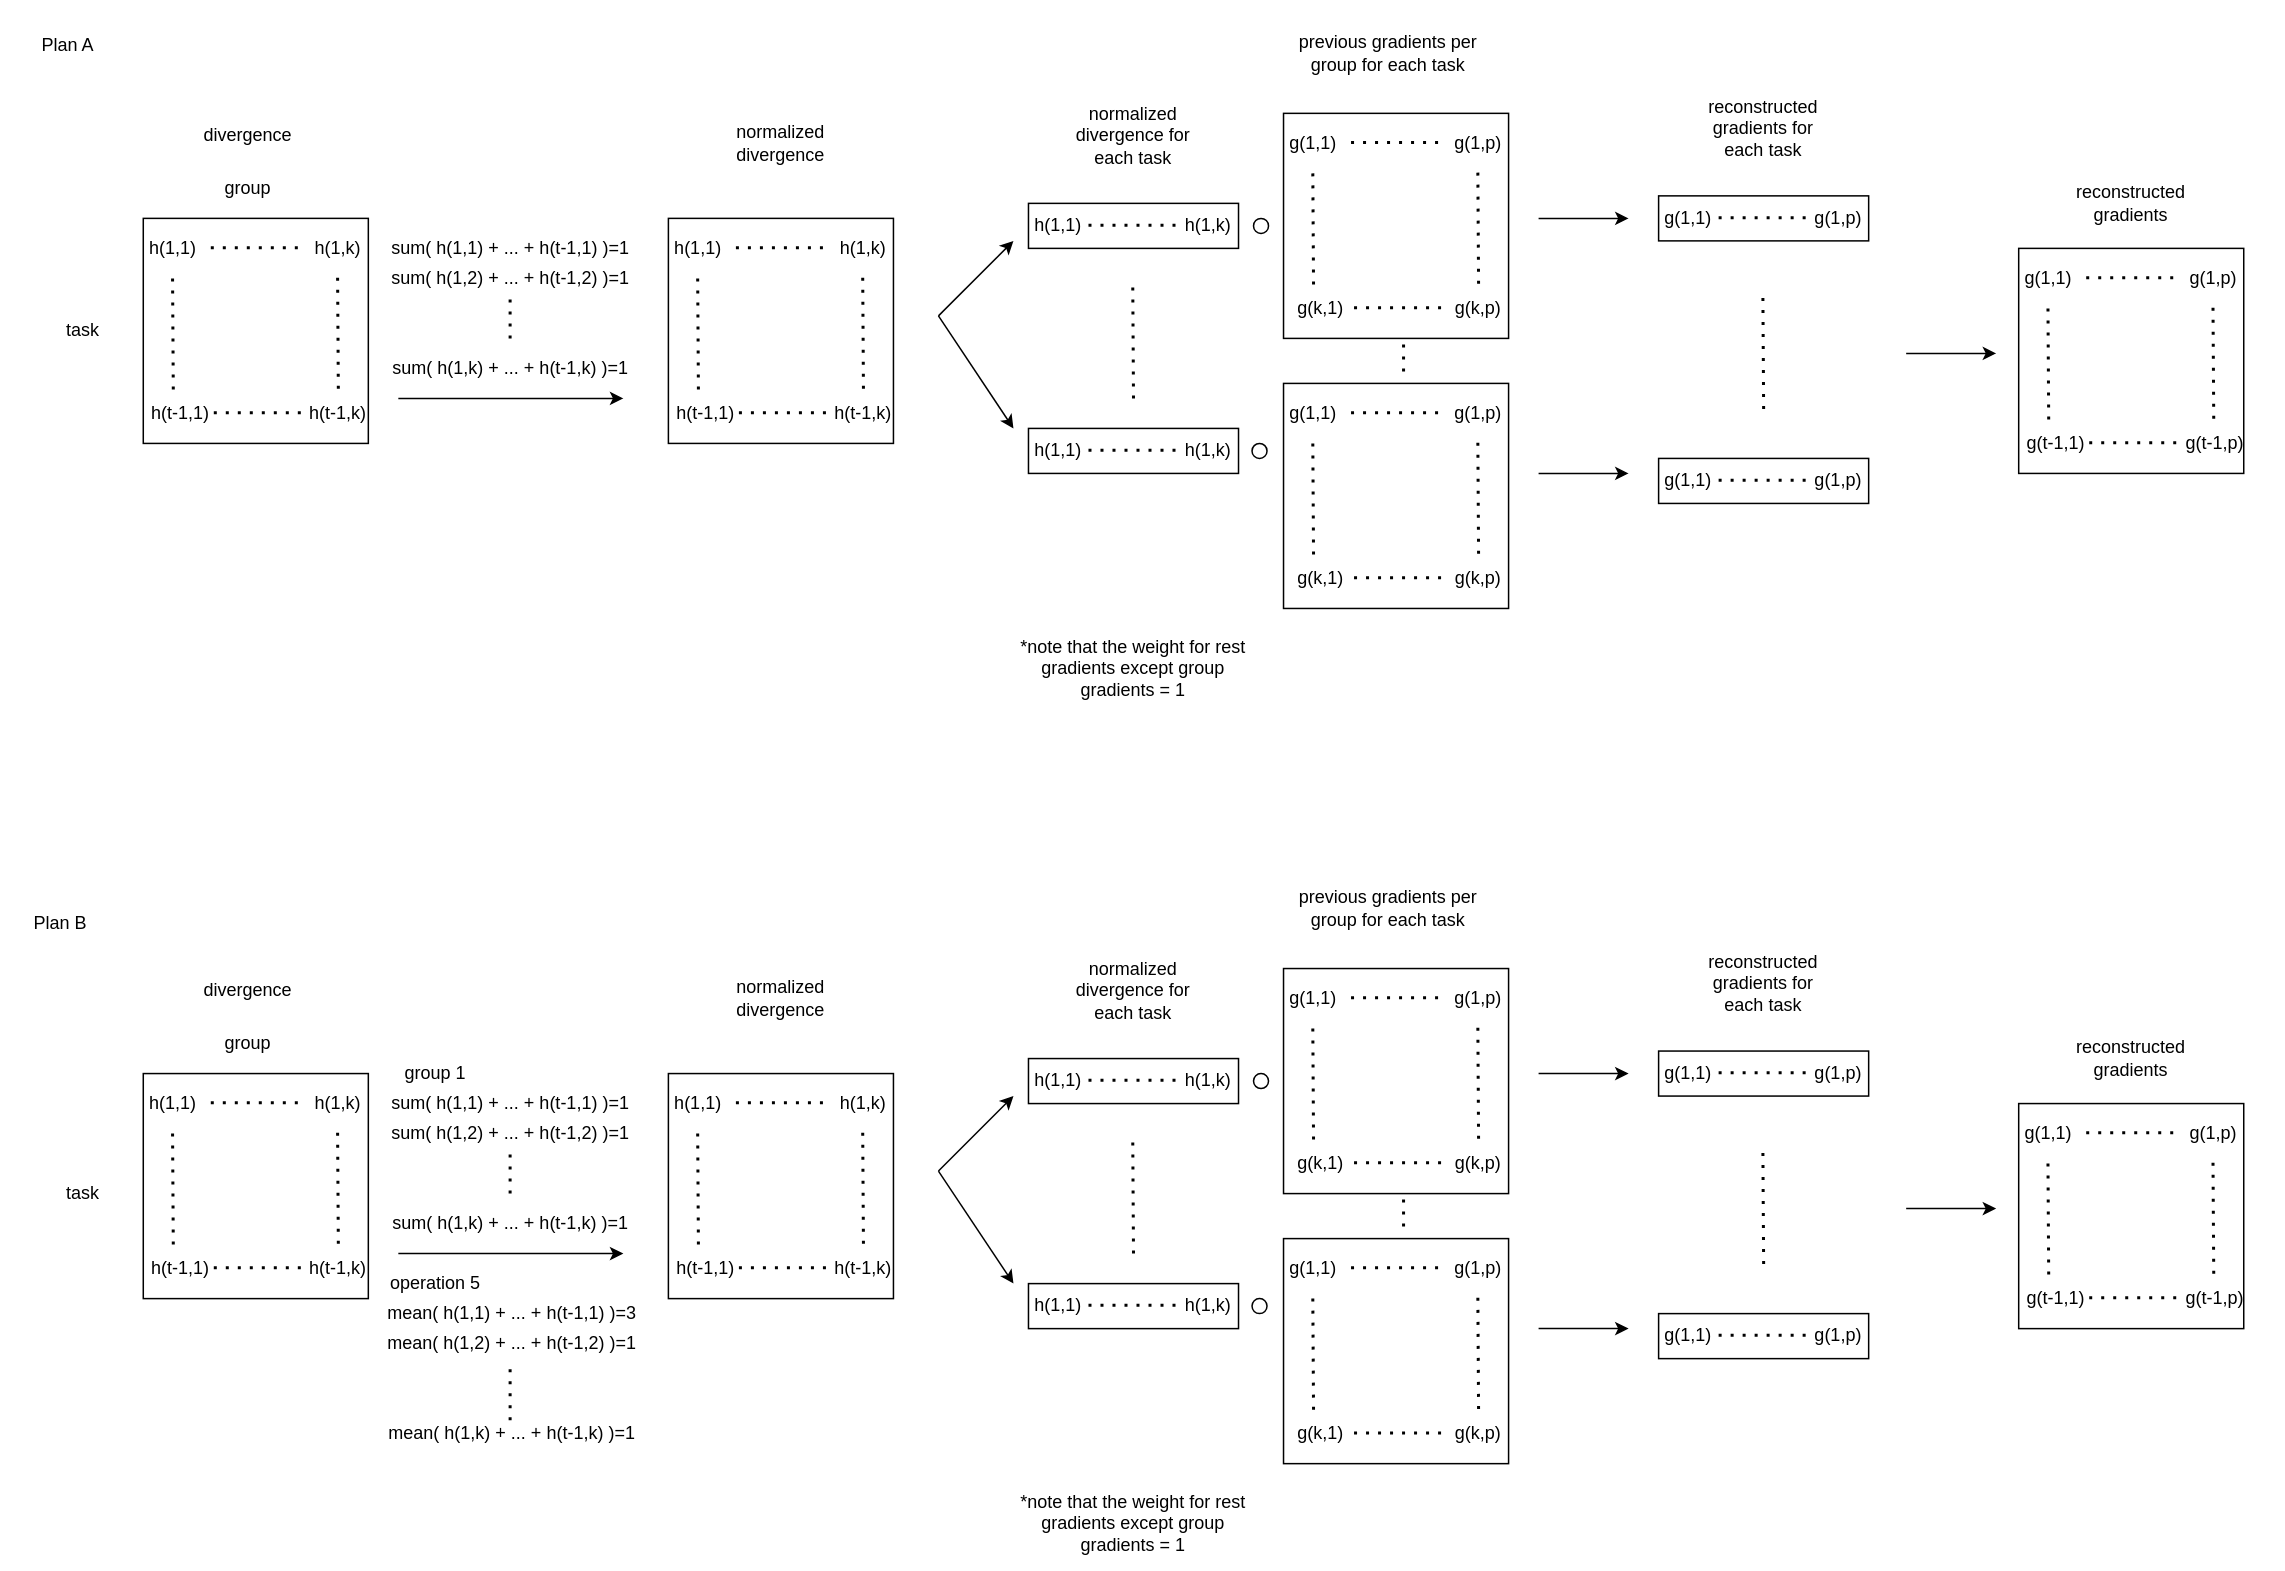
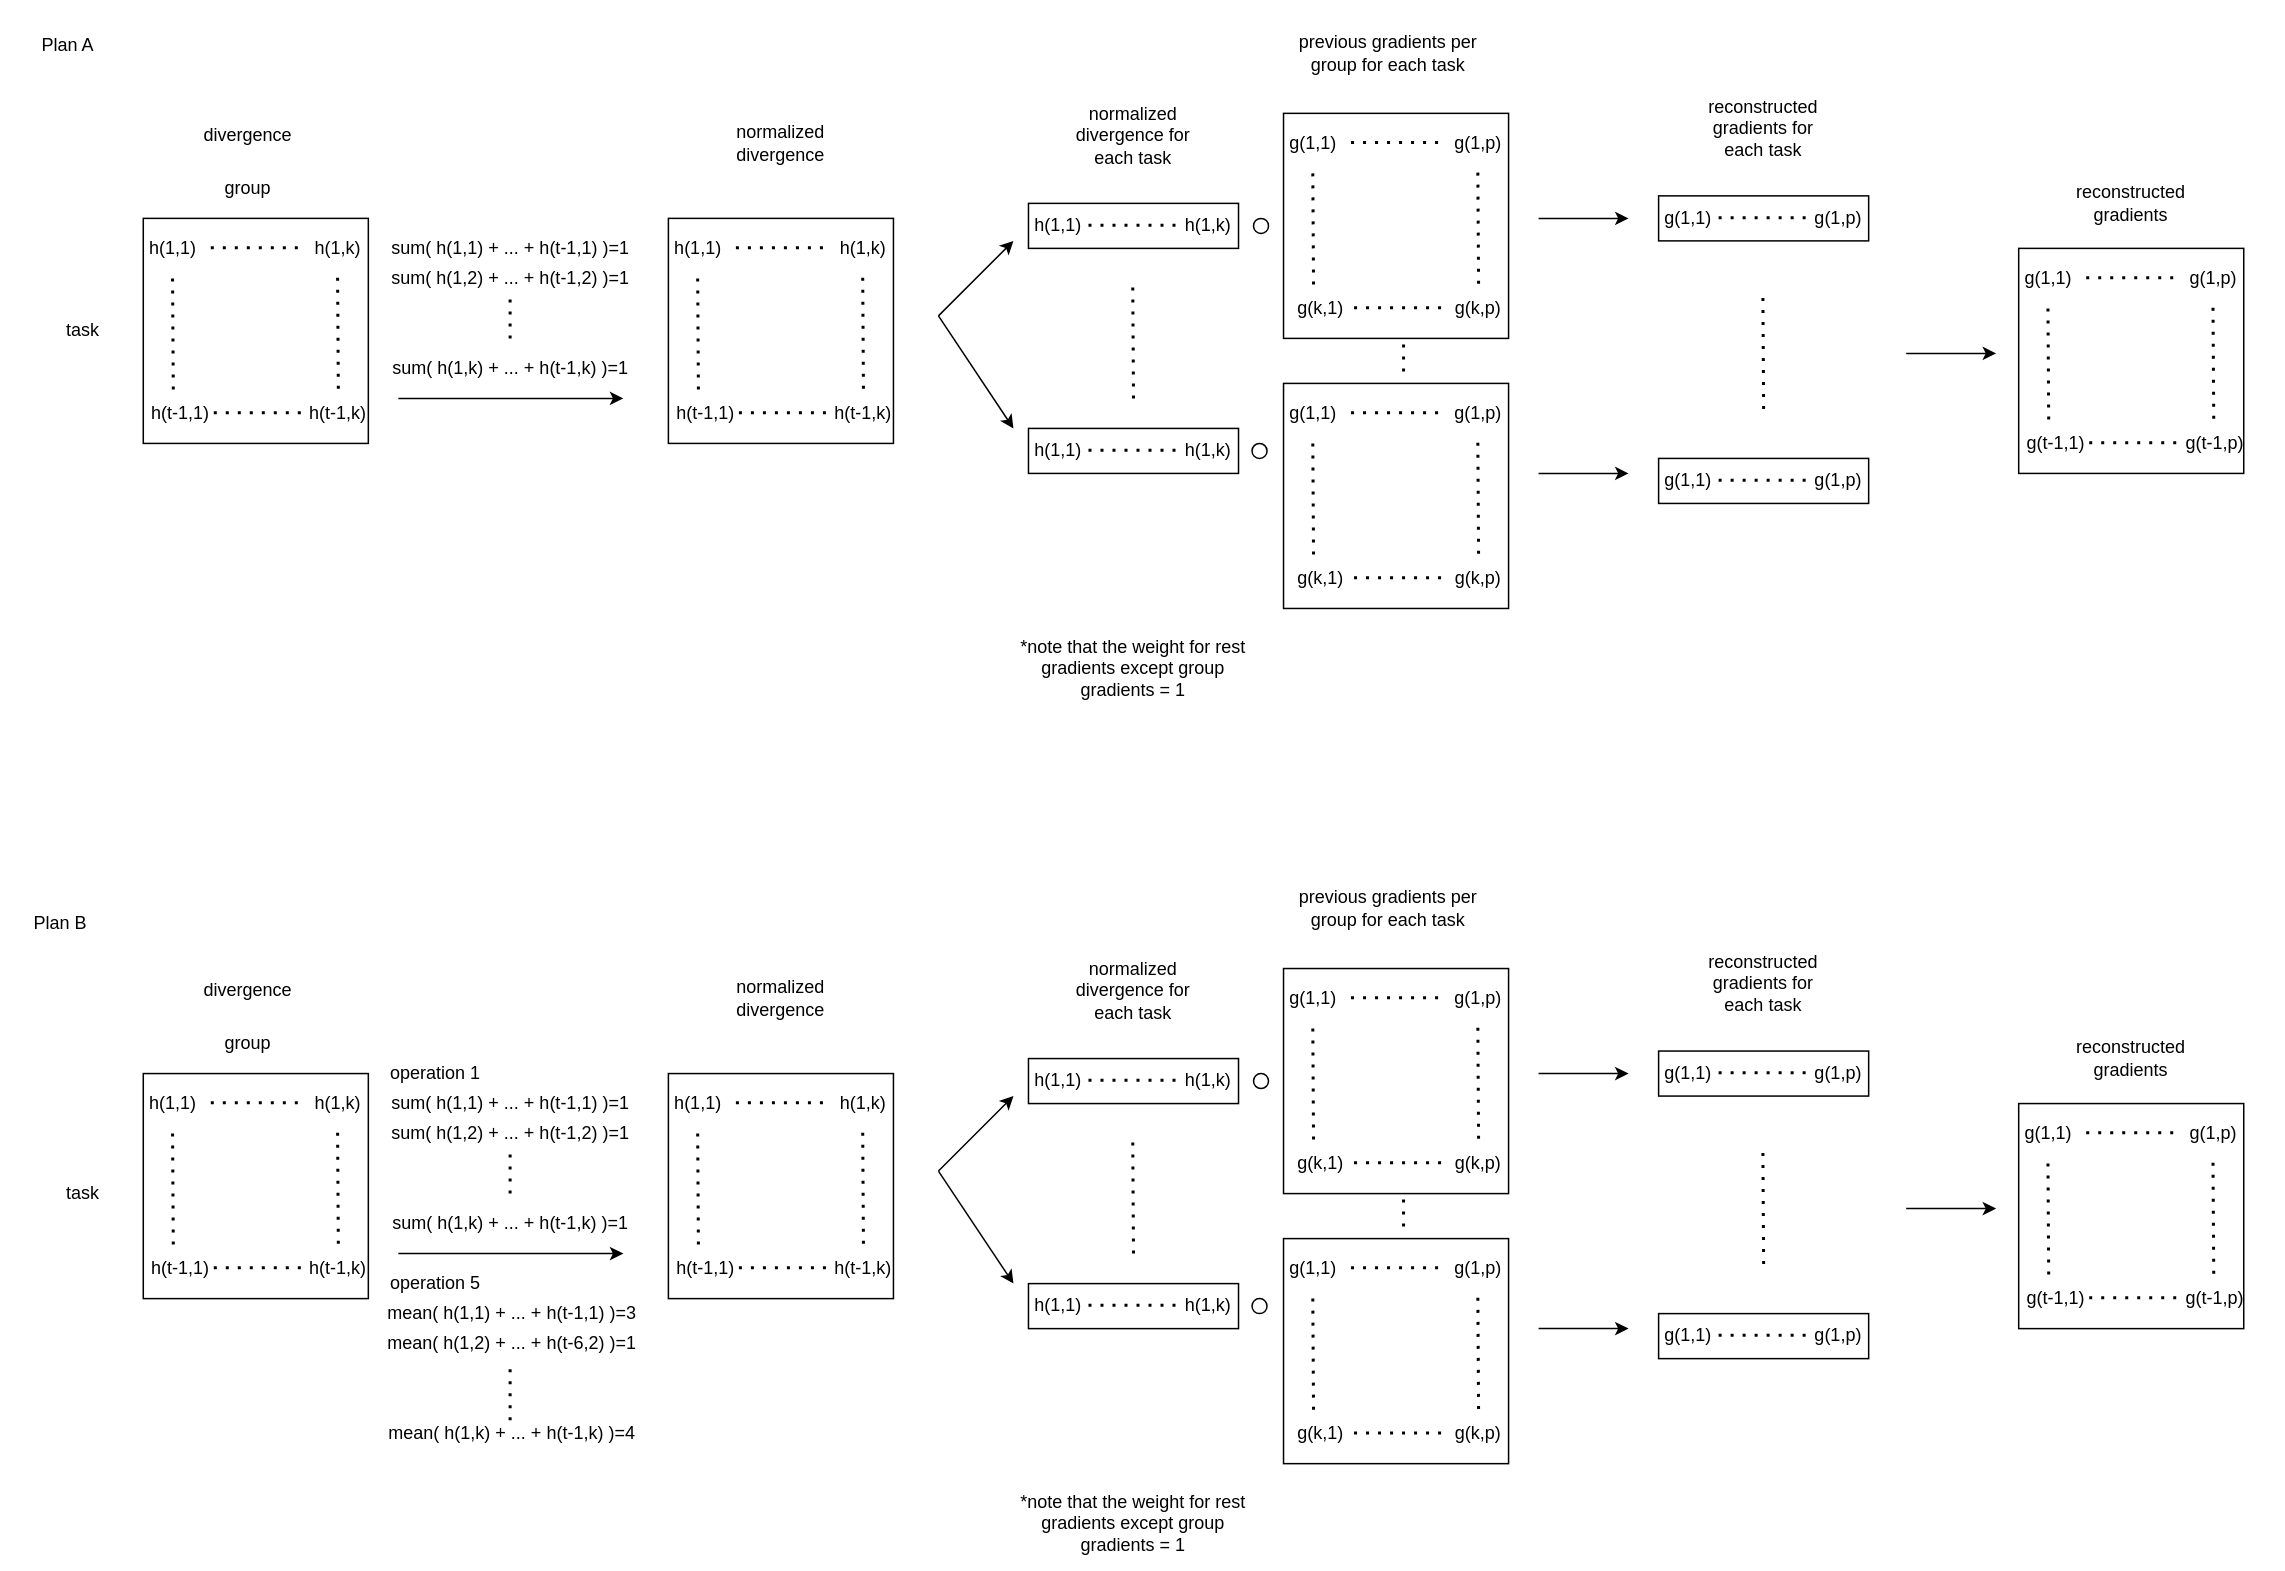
node "group 1": label "group 1" -> "operation 1"
node "mean( h(1,2) + ... + h(t-1,2) )=1": label "mean( h(1,2) + ... + h(t-1,2) )=1" -> "mean( h(1,2) + ... + h(t-6,2) )=1"
node "mean( h(1,k) + ... + h(t-1,k) )=1": label "mean( h(1,k) + ... + h(t-1,k) )=1" -> "mean( h(1,k) + ... + h(t-1,k) )=4"
